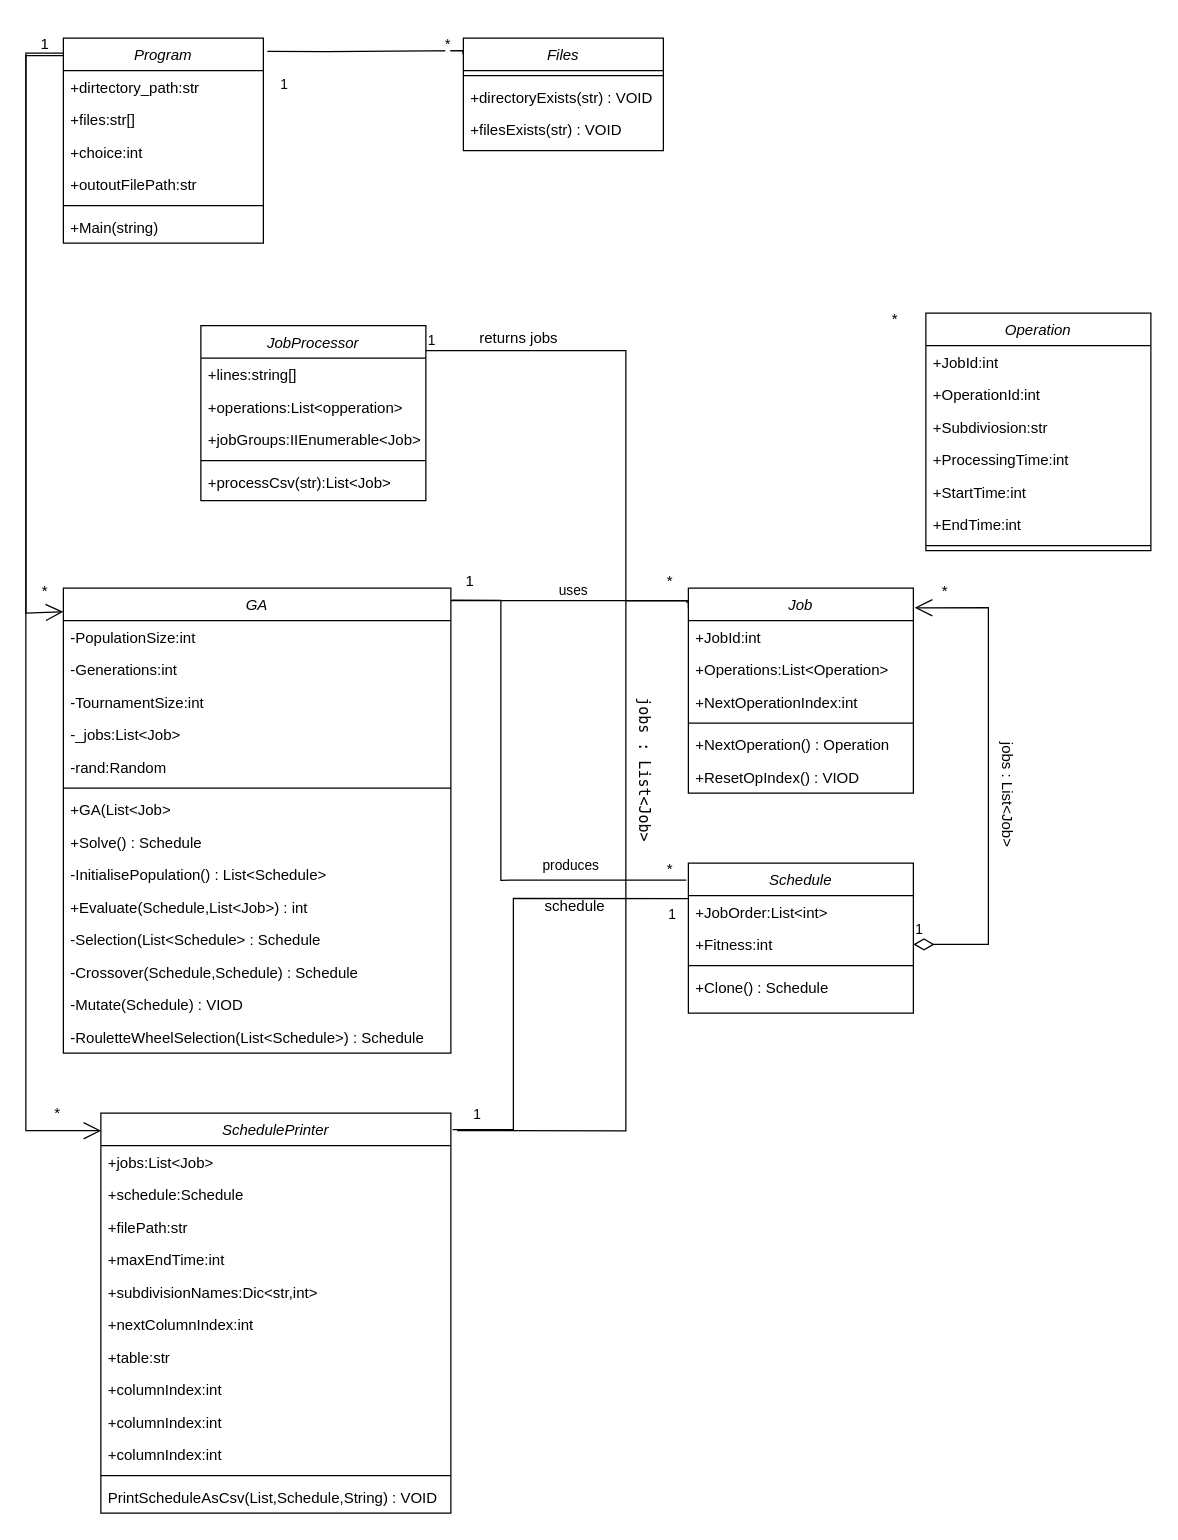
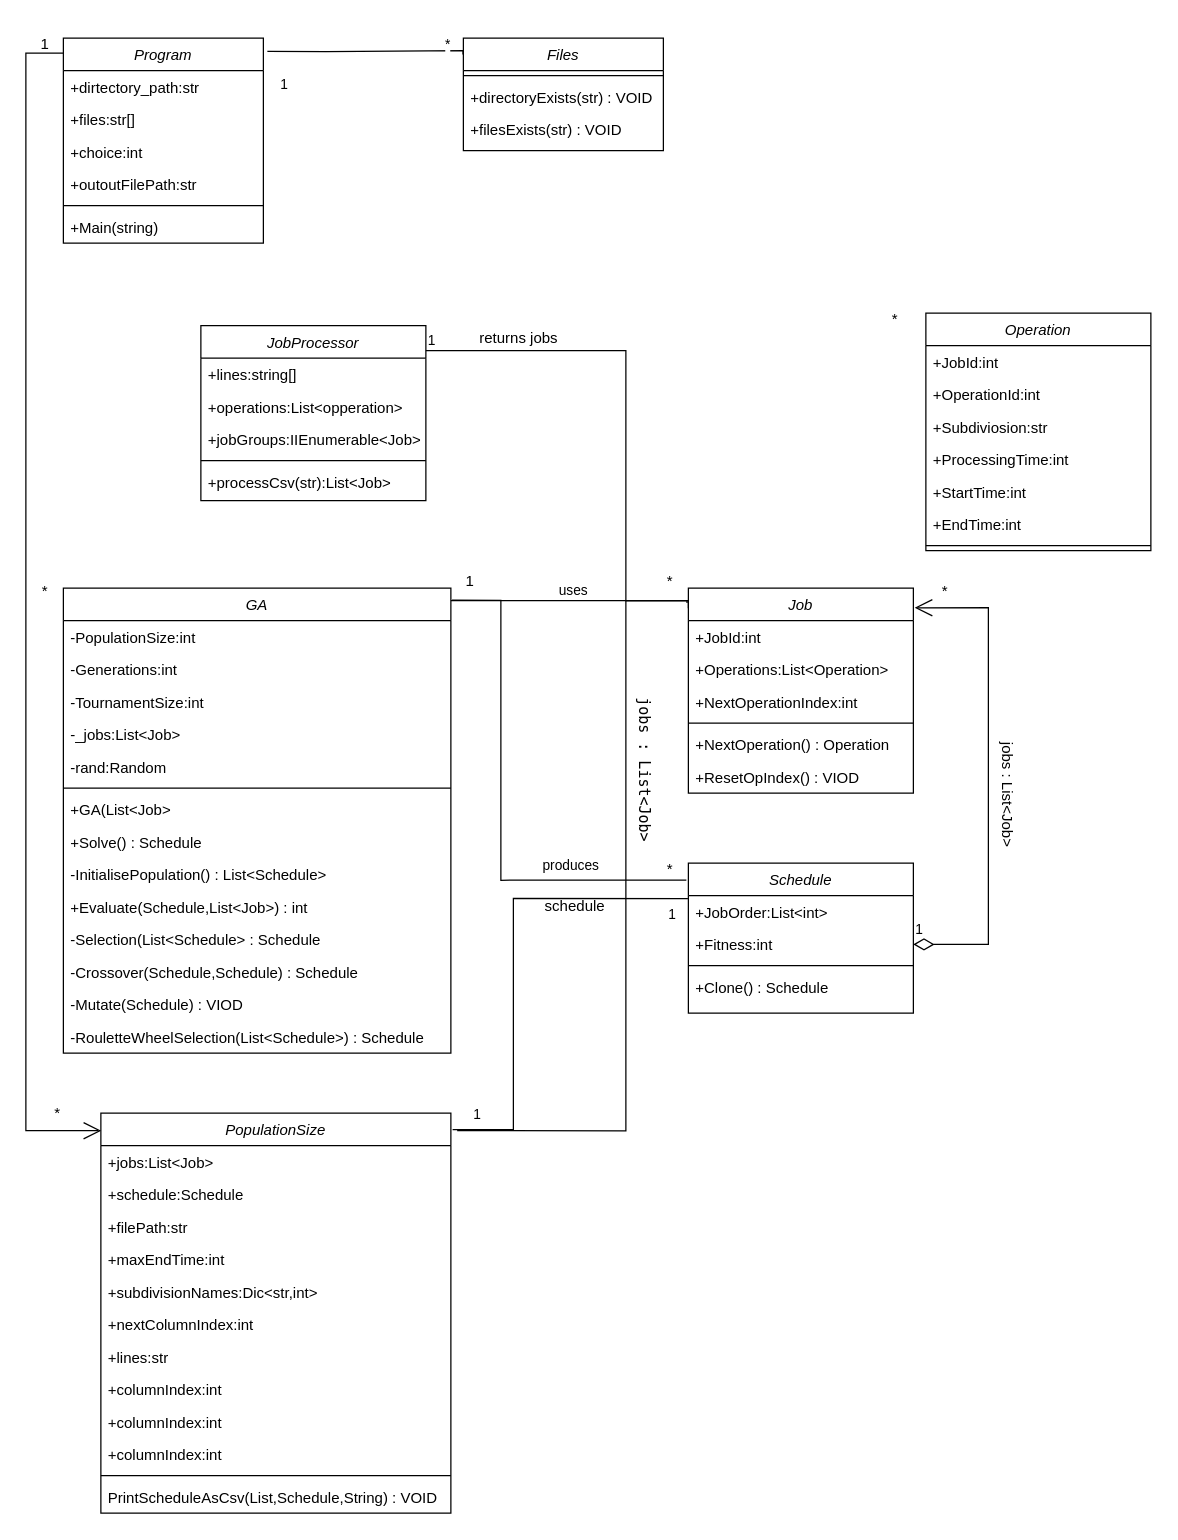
edge "Program" -> "GA": removed
node "SchedulePrinter": label "SchedulePrinter" -> "PopulationSize"
node "+table:str": label "+table:str" -> "+lines:str"
